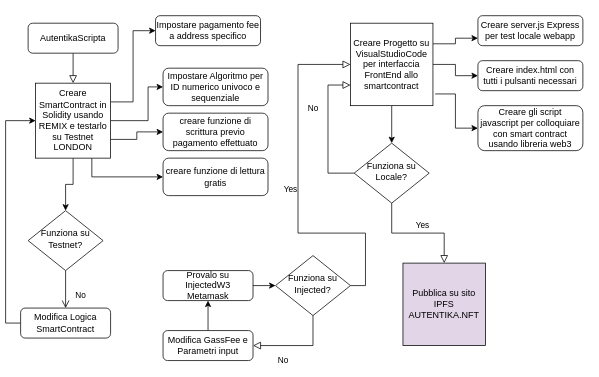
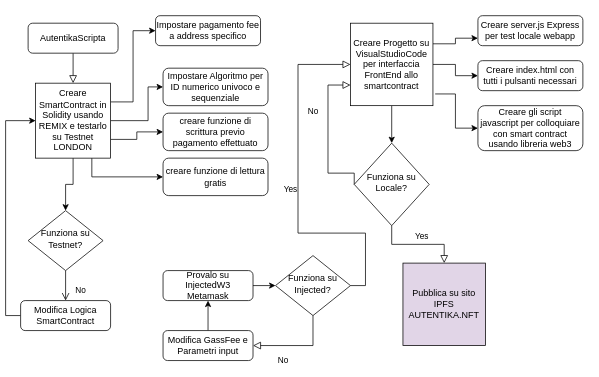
node "Funziona su Locale?": size 75x60 -> 75x83
node "Modifica Logica SmartContract": moved (66, 323) -> (66, 315)
